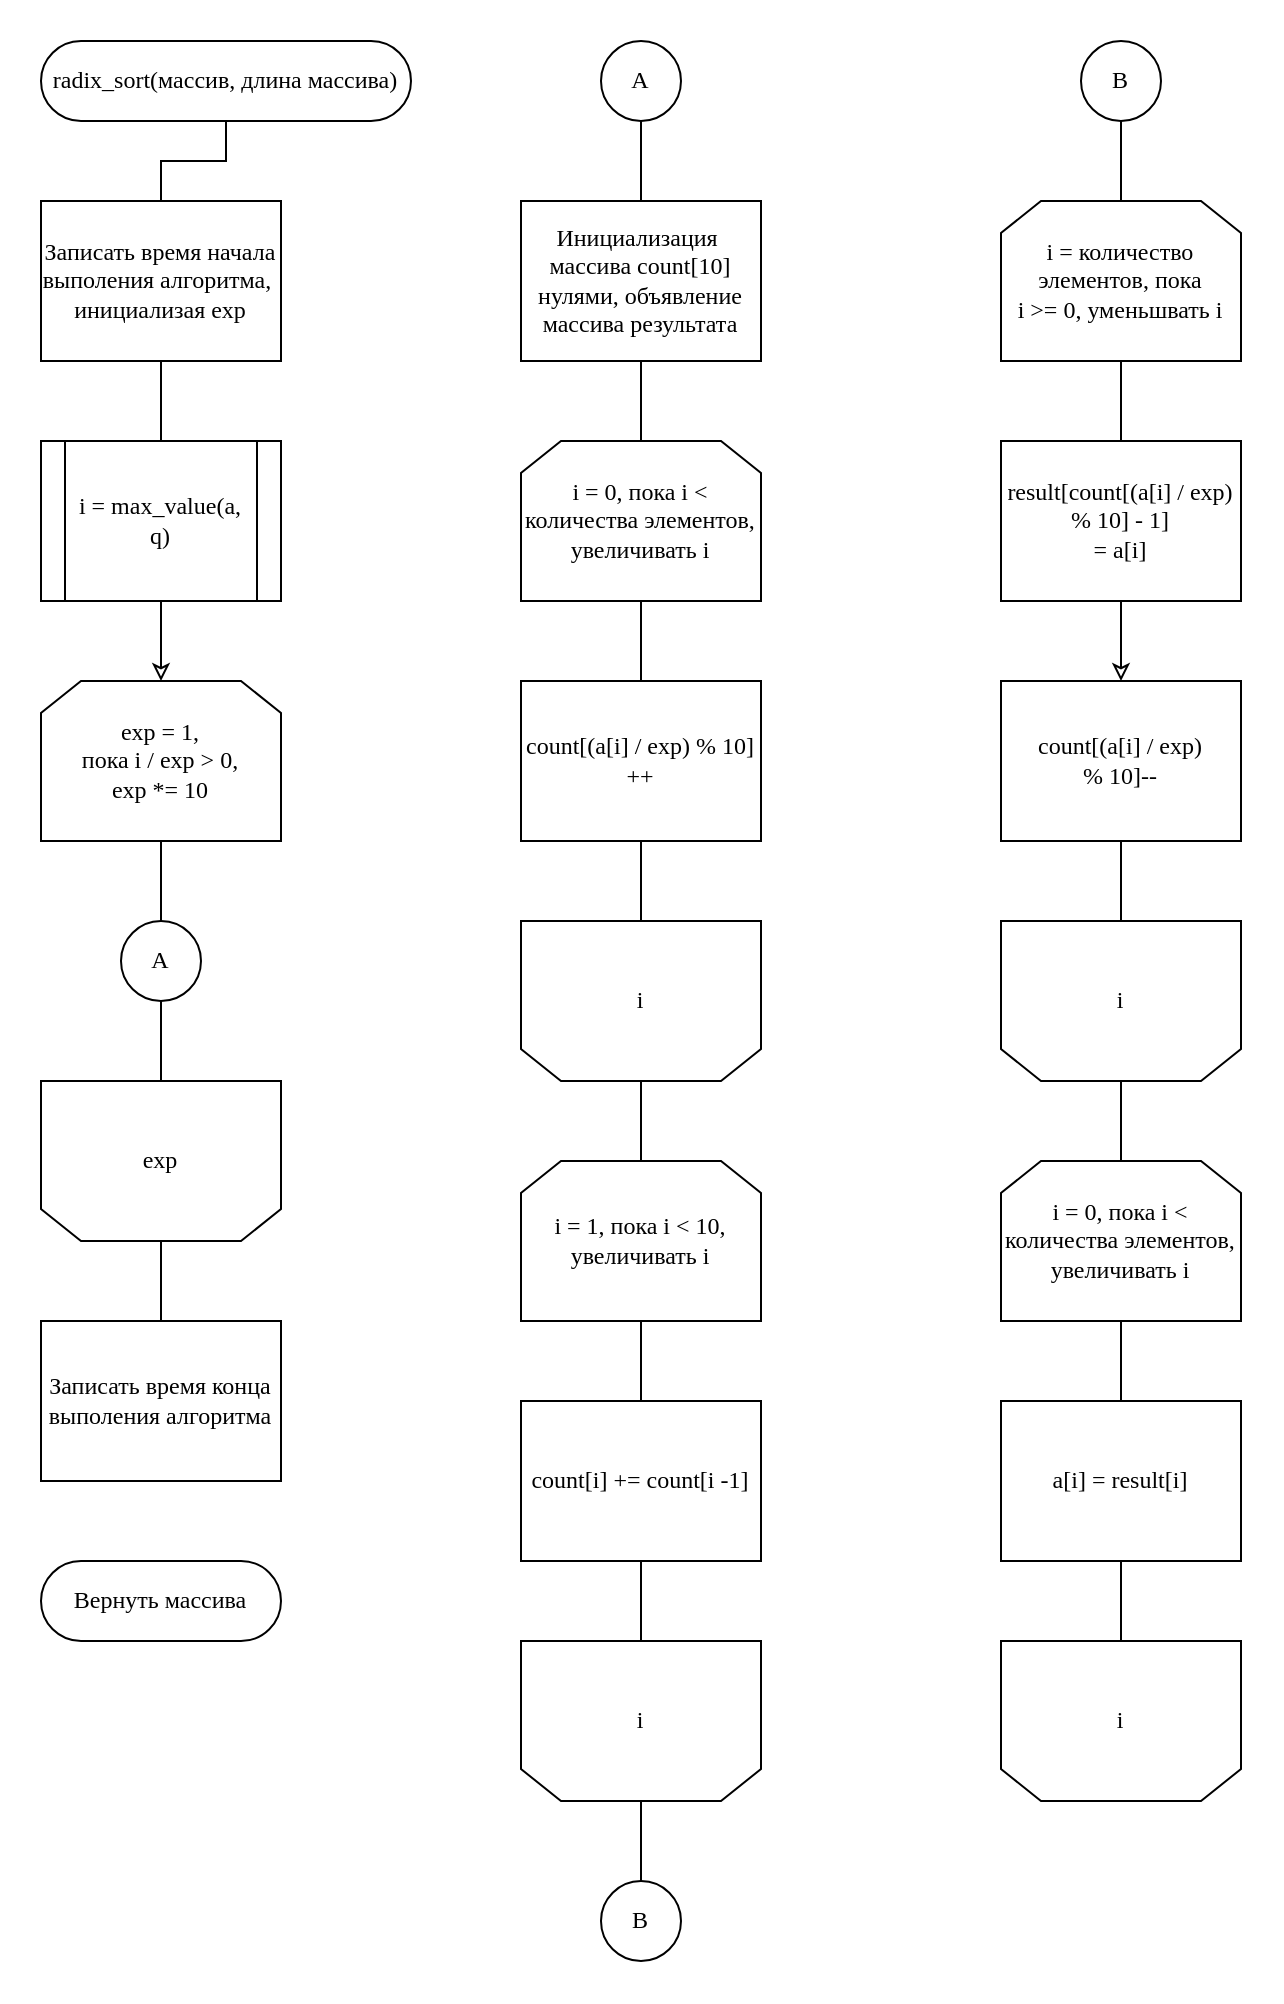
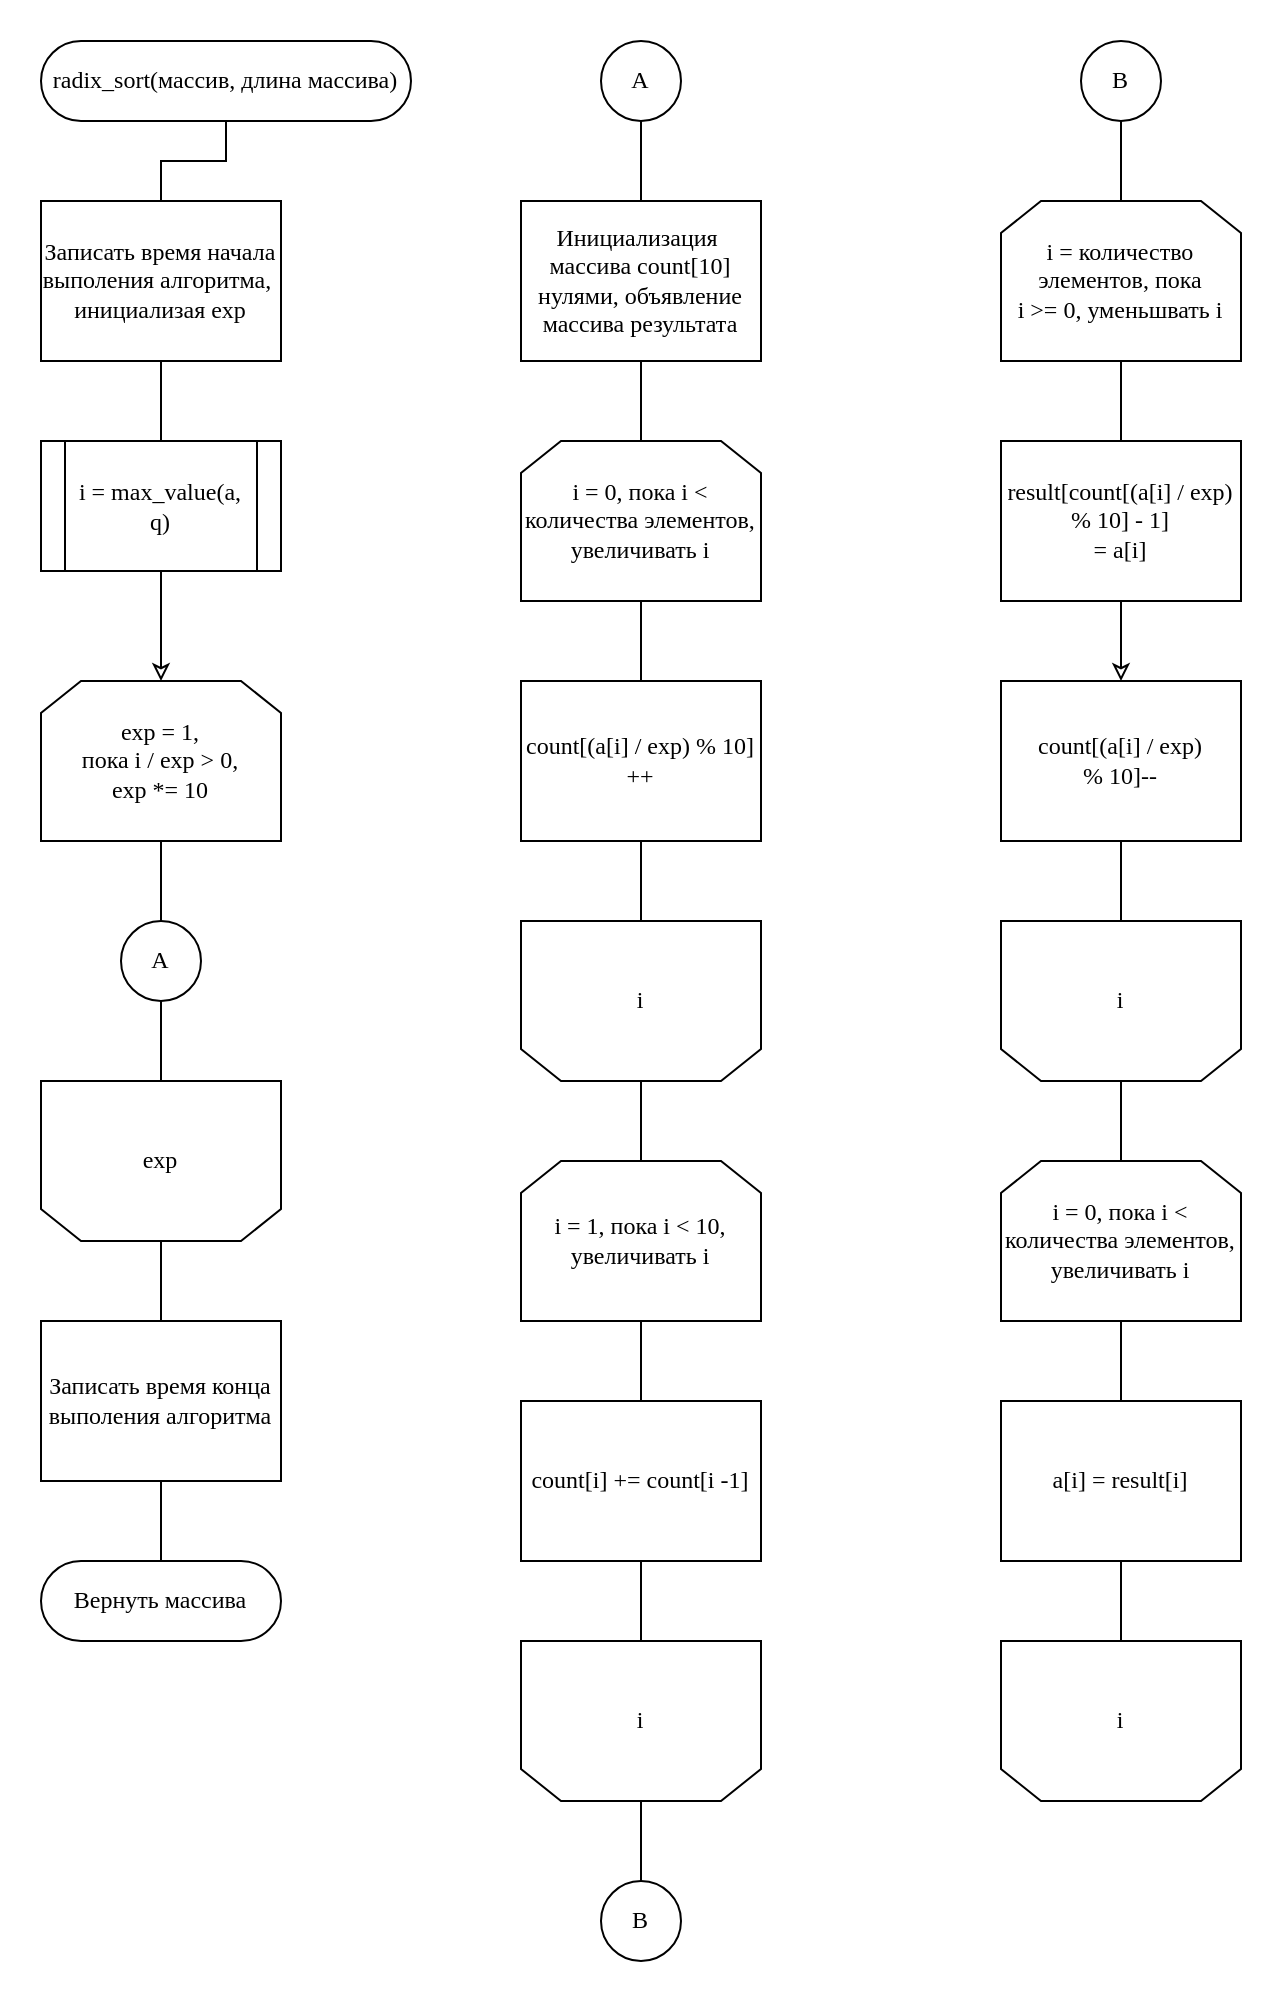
node "i = max_value(a, q)": size 240x160 -> 240x130
edge "Записать время конца выполения алгоритма" -- "Вернуть массива": added
